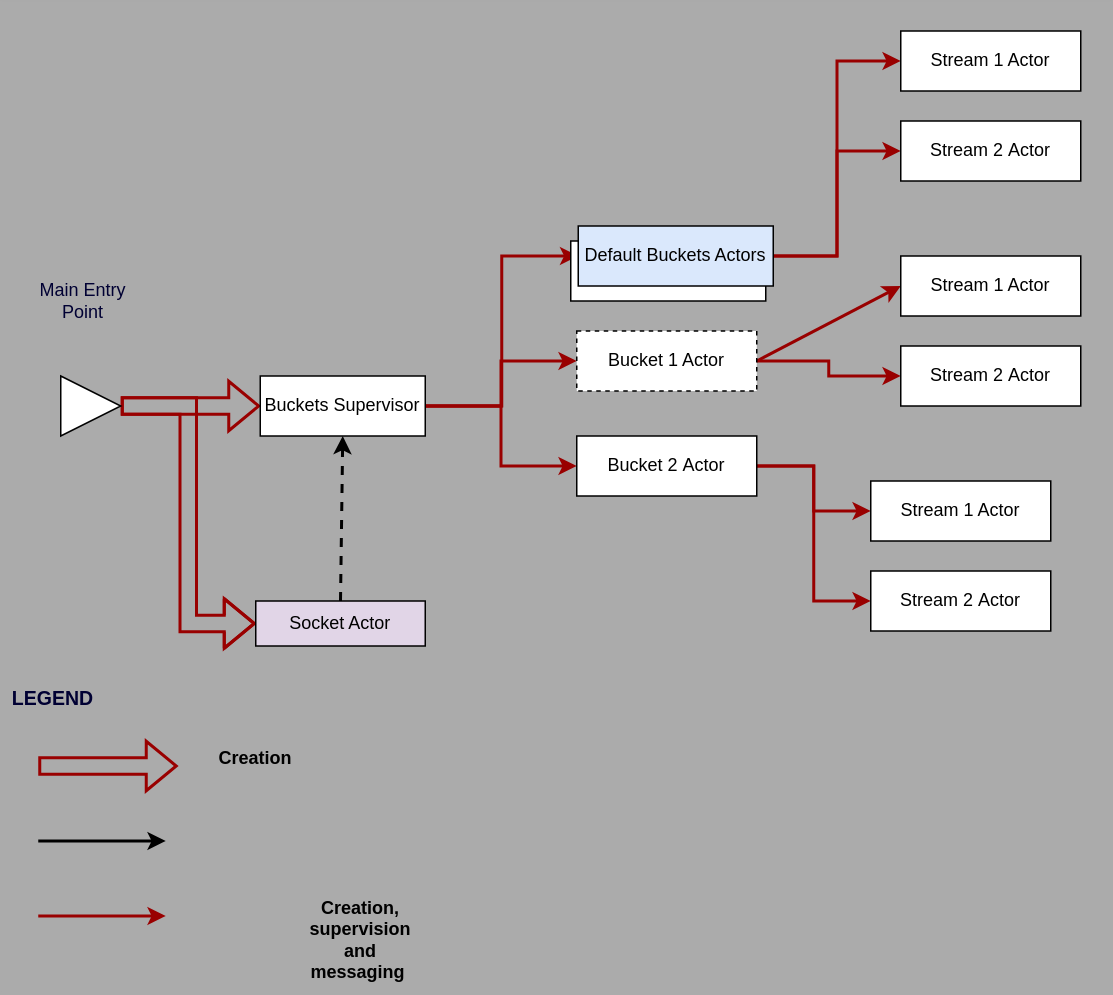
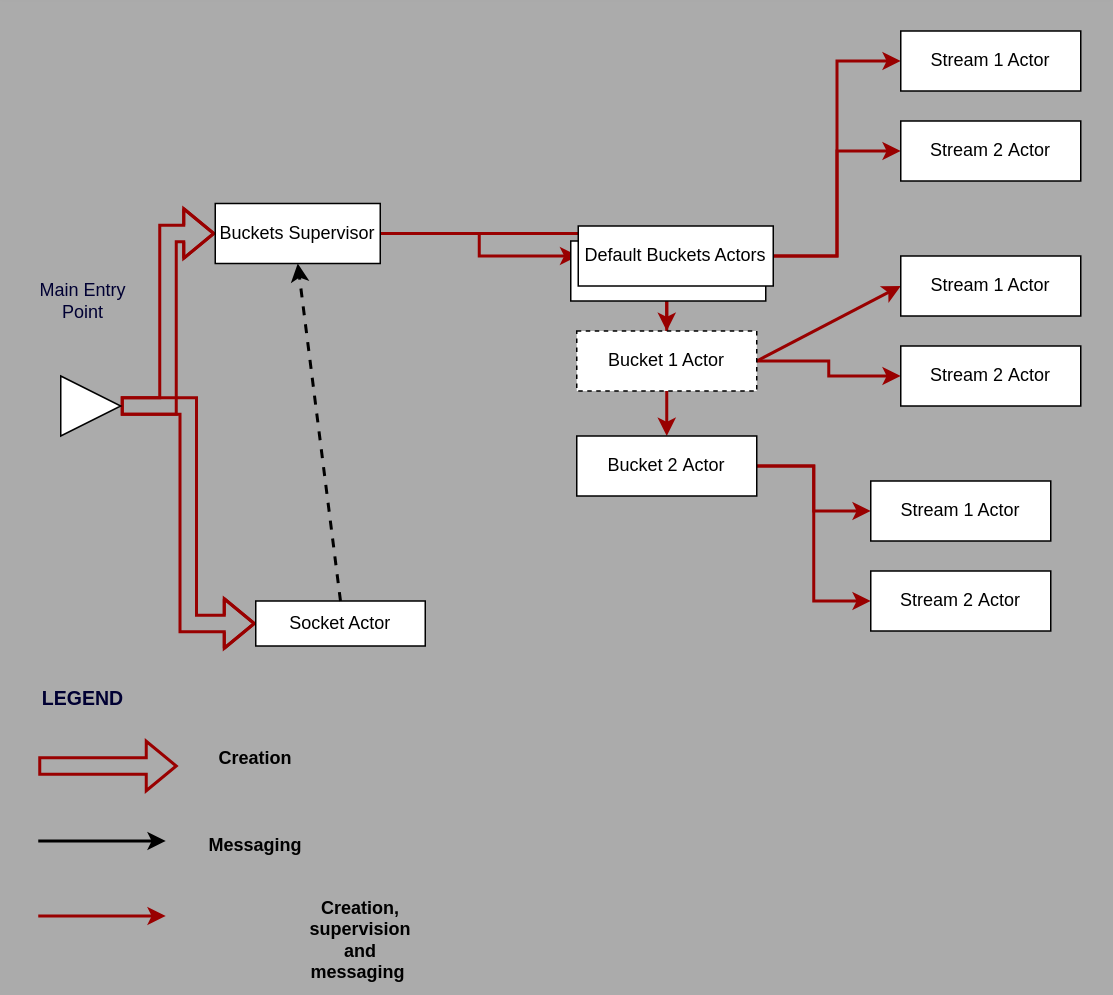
node "Default Buckets Actors": fillcolor #dae8fc -> #ffffff
node "Buckets Supervisor": moved (343, 406) -> (298, 233)
node "Socket Actor": fillcolor #e1d5e7 -> #ffffff
node "LEGEND": moved (53, 698) -> (83, 698)
node "Messaging": added
